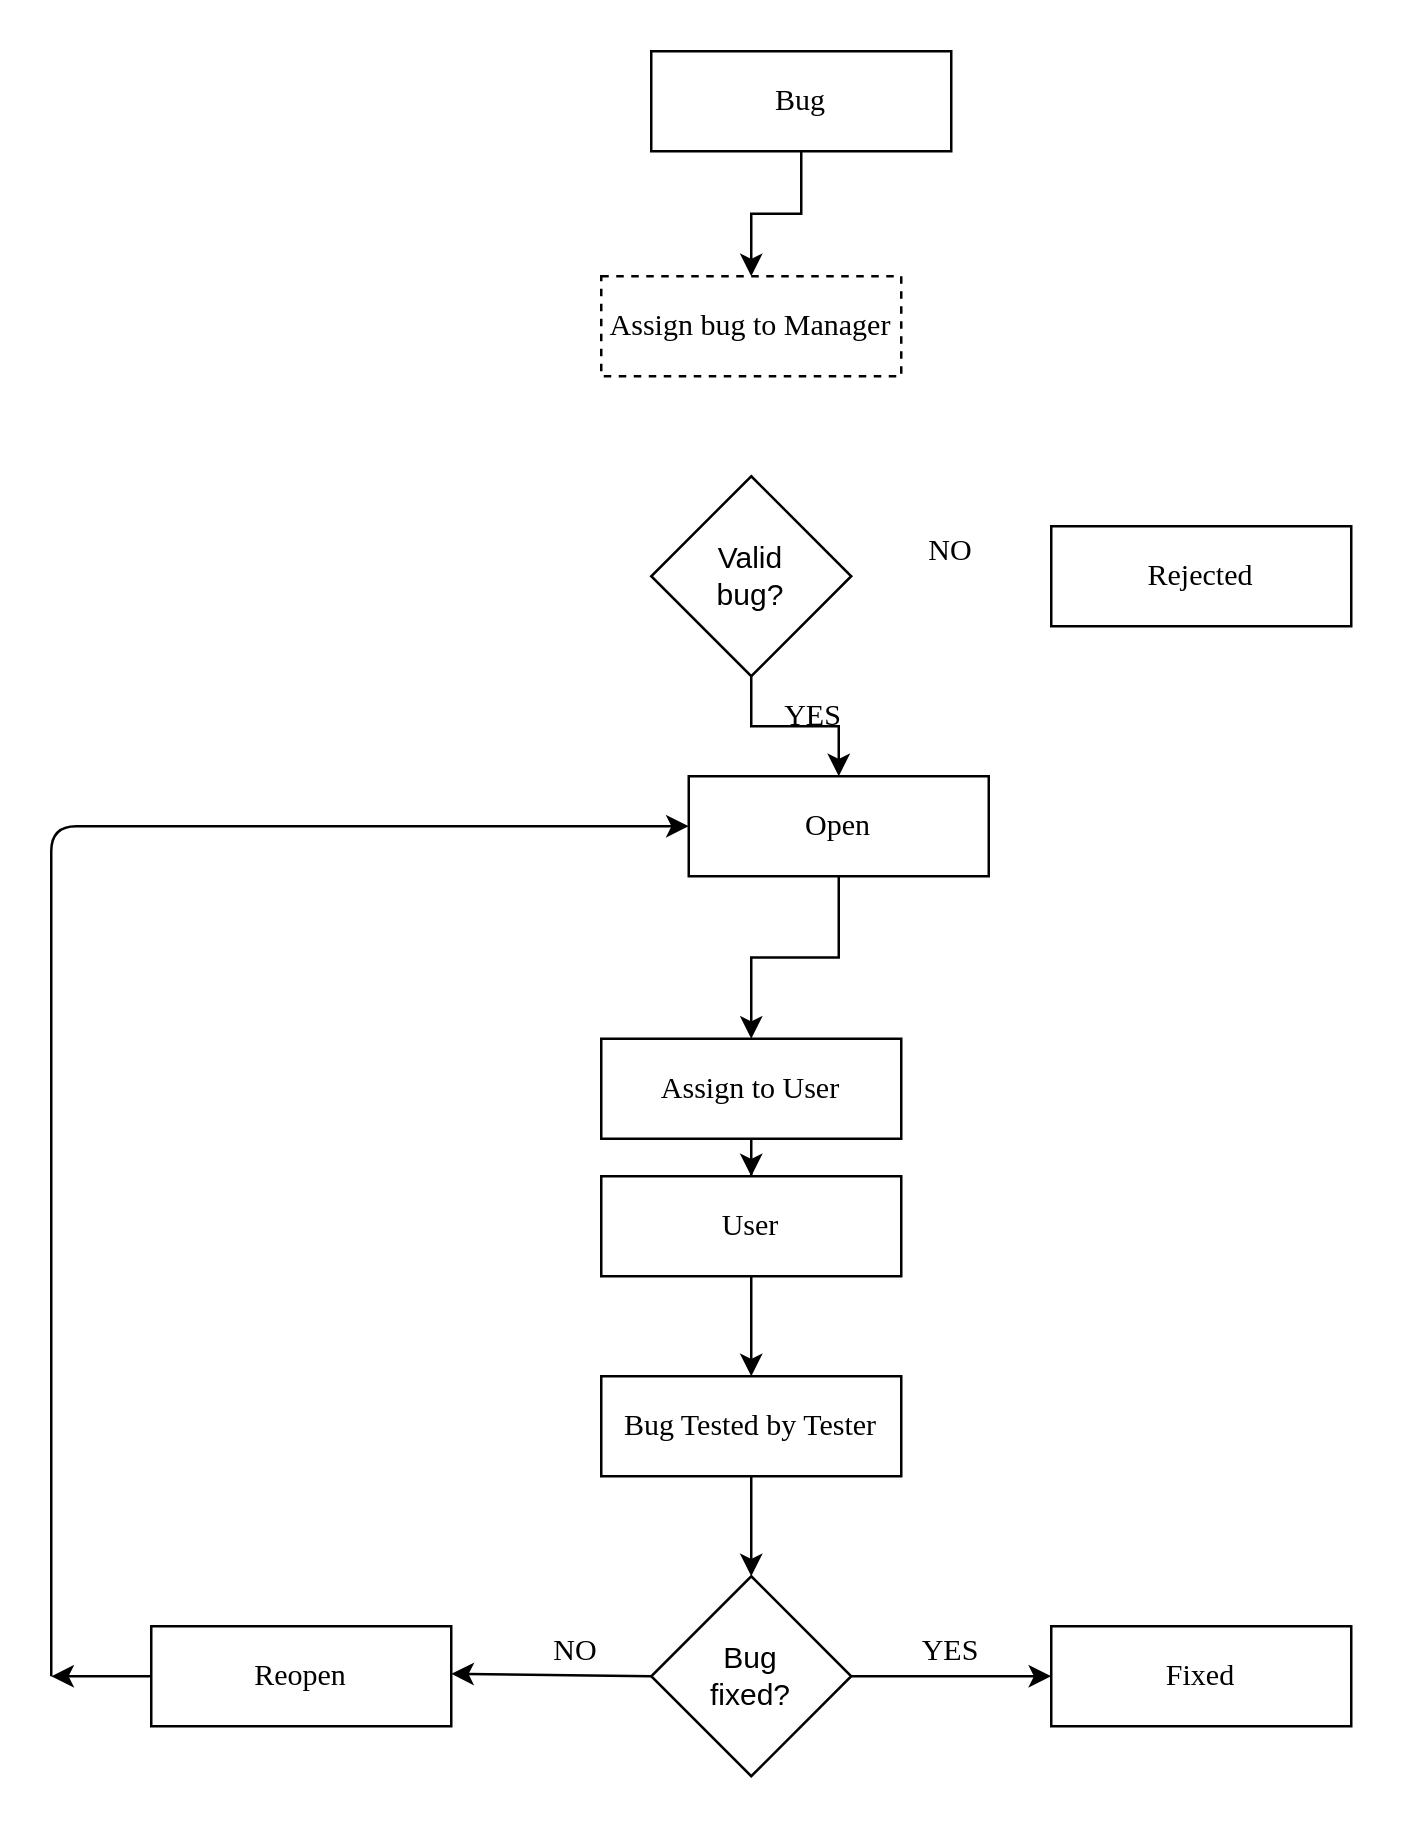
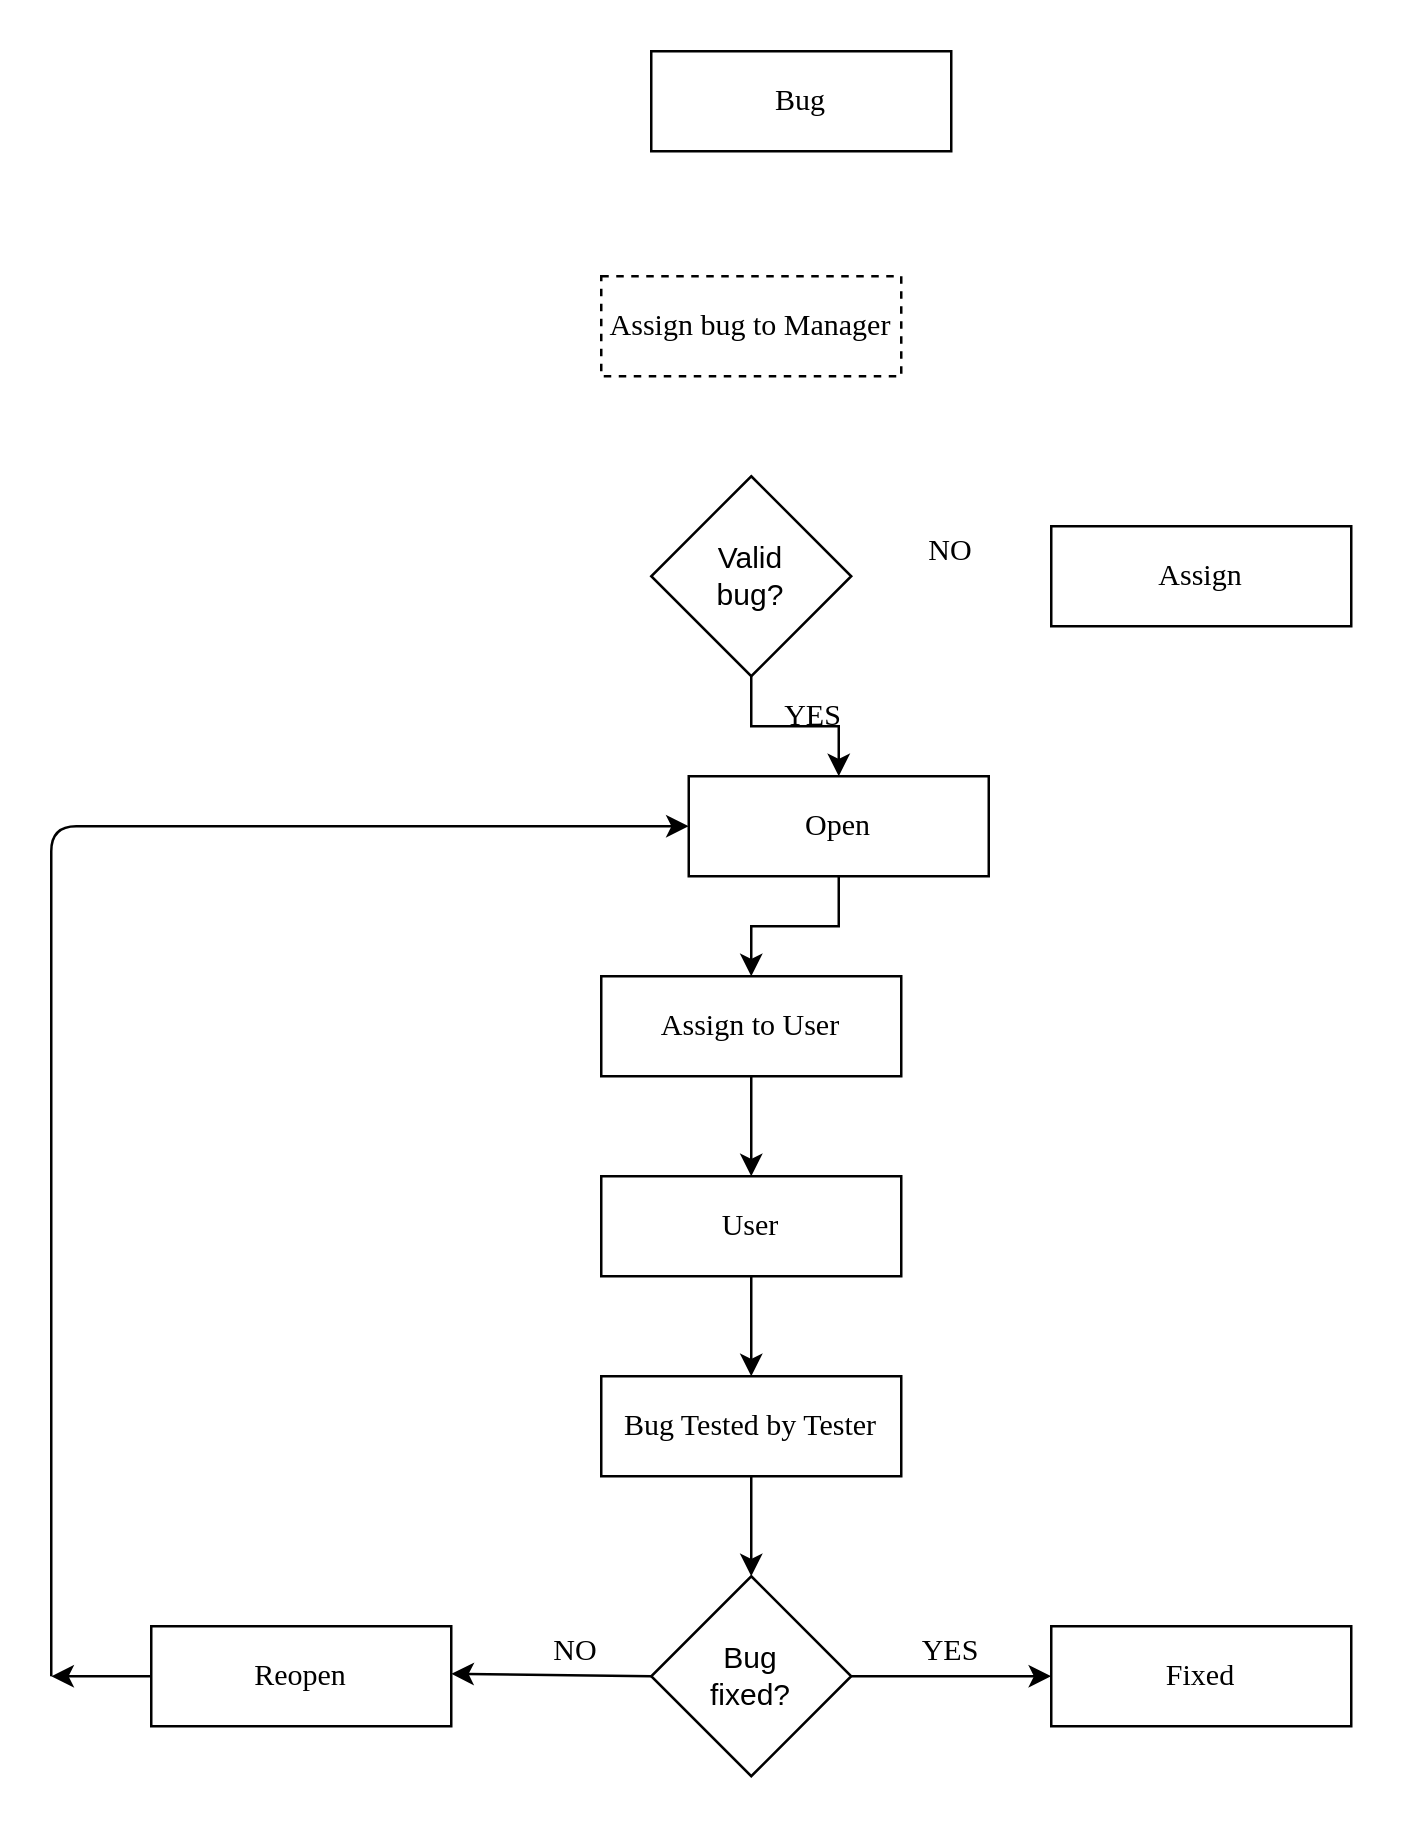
edge "Bug" -> "Assign bug to Manager": removed
node "Rejected": label "Rejected" -> "Assign"
node "Assign to User": moved (751, 1089) -> (751, 1026)
